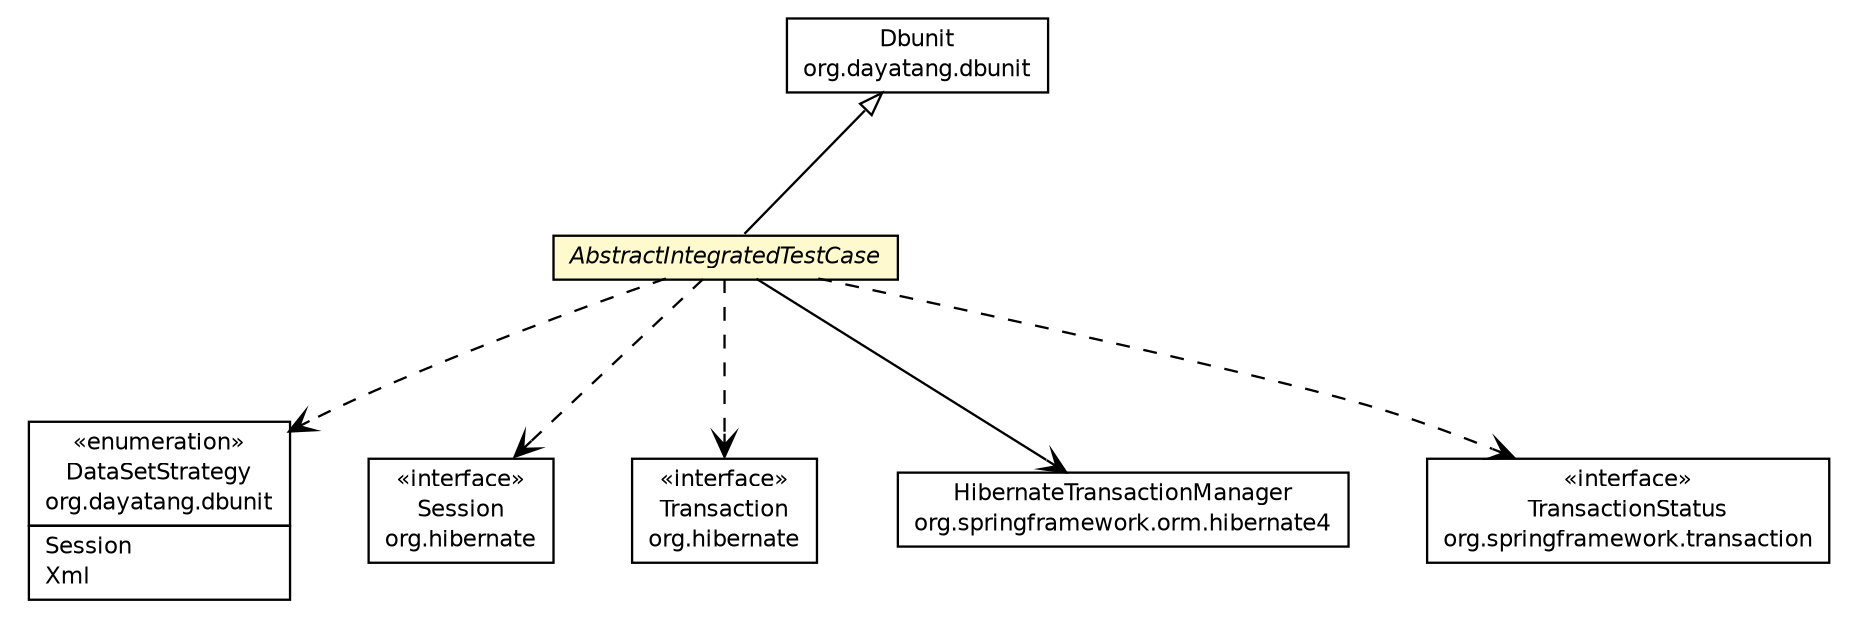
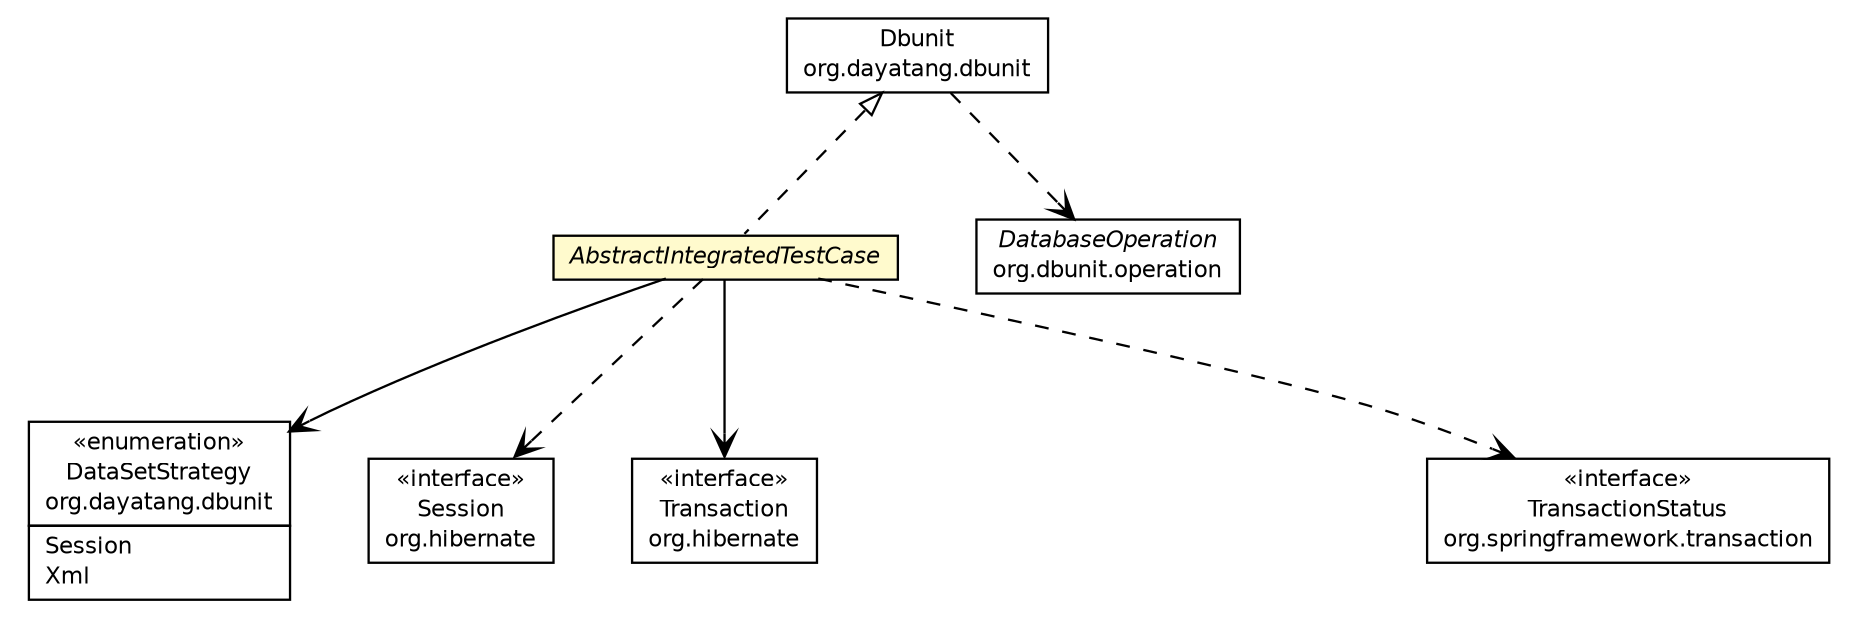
edge "AbstractIntegratedTestCase" -> "Dbunit": style solid -> dashed
node "DatabaseOperation": added
edge "AbstractIntegratedTestCase" -> "DataSetStrategy": style dashed -> solid
edge "AbstractIntegratedTestCase" -> "Transaction": style dashed -> solid
node "HibernateTransactionManager": removed
